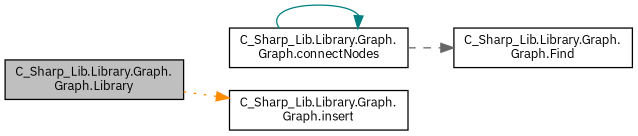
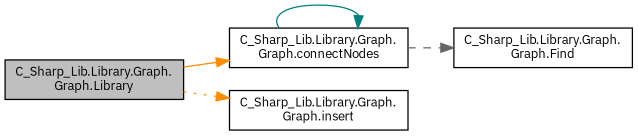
edge "C_Sharp_Lib.Library.Graph. Graph.Library" -> "C_Sharp_Lib.Library.Graph. Graph.connectNodes": added
